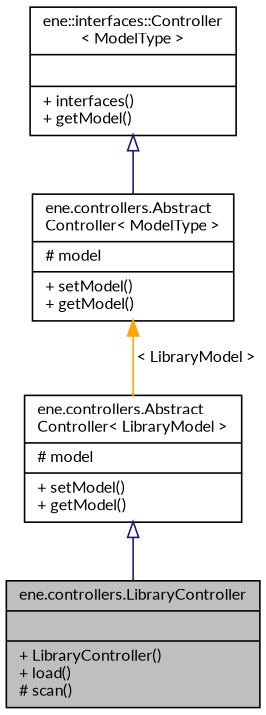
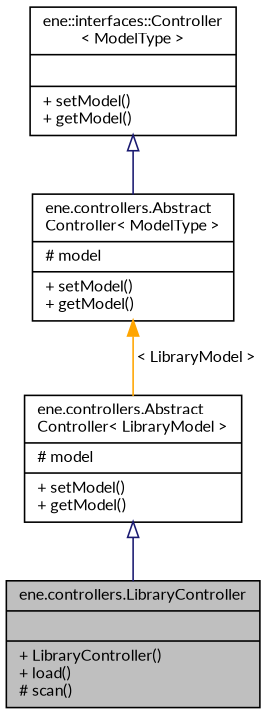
node "ene::interfaces::Controller": text "+ interfaces()" -> "+ setModel()"
